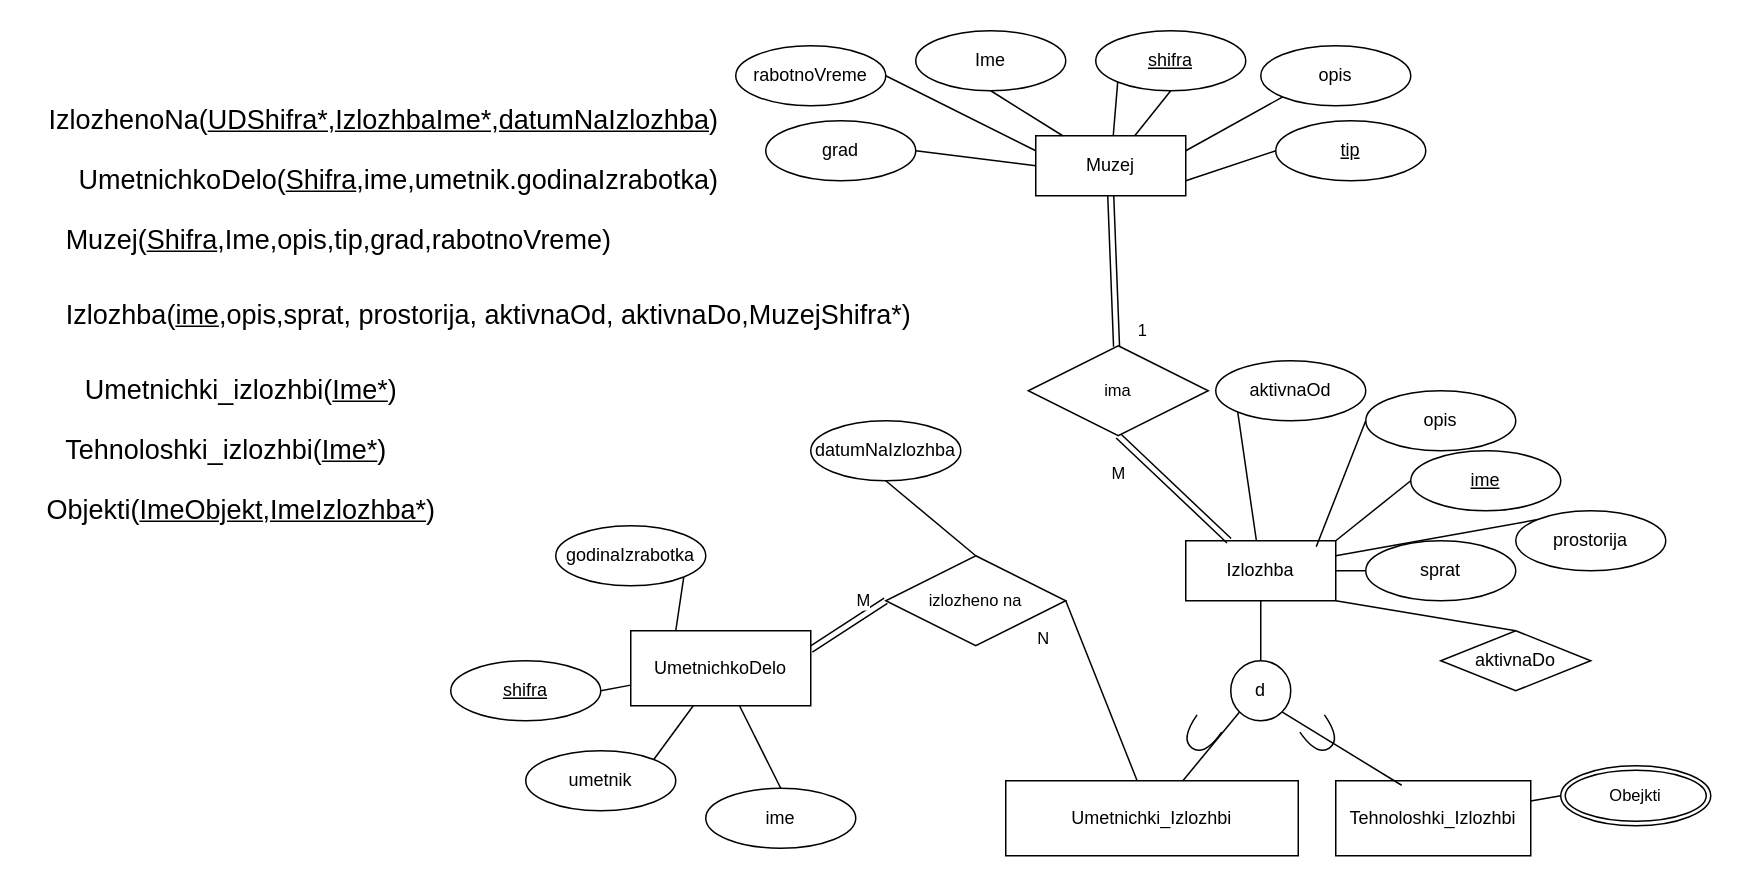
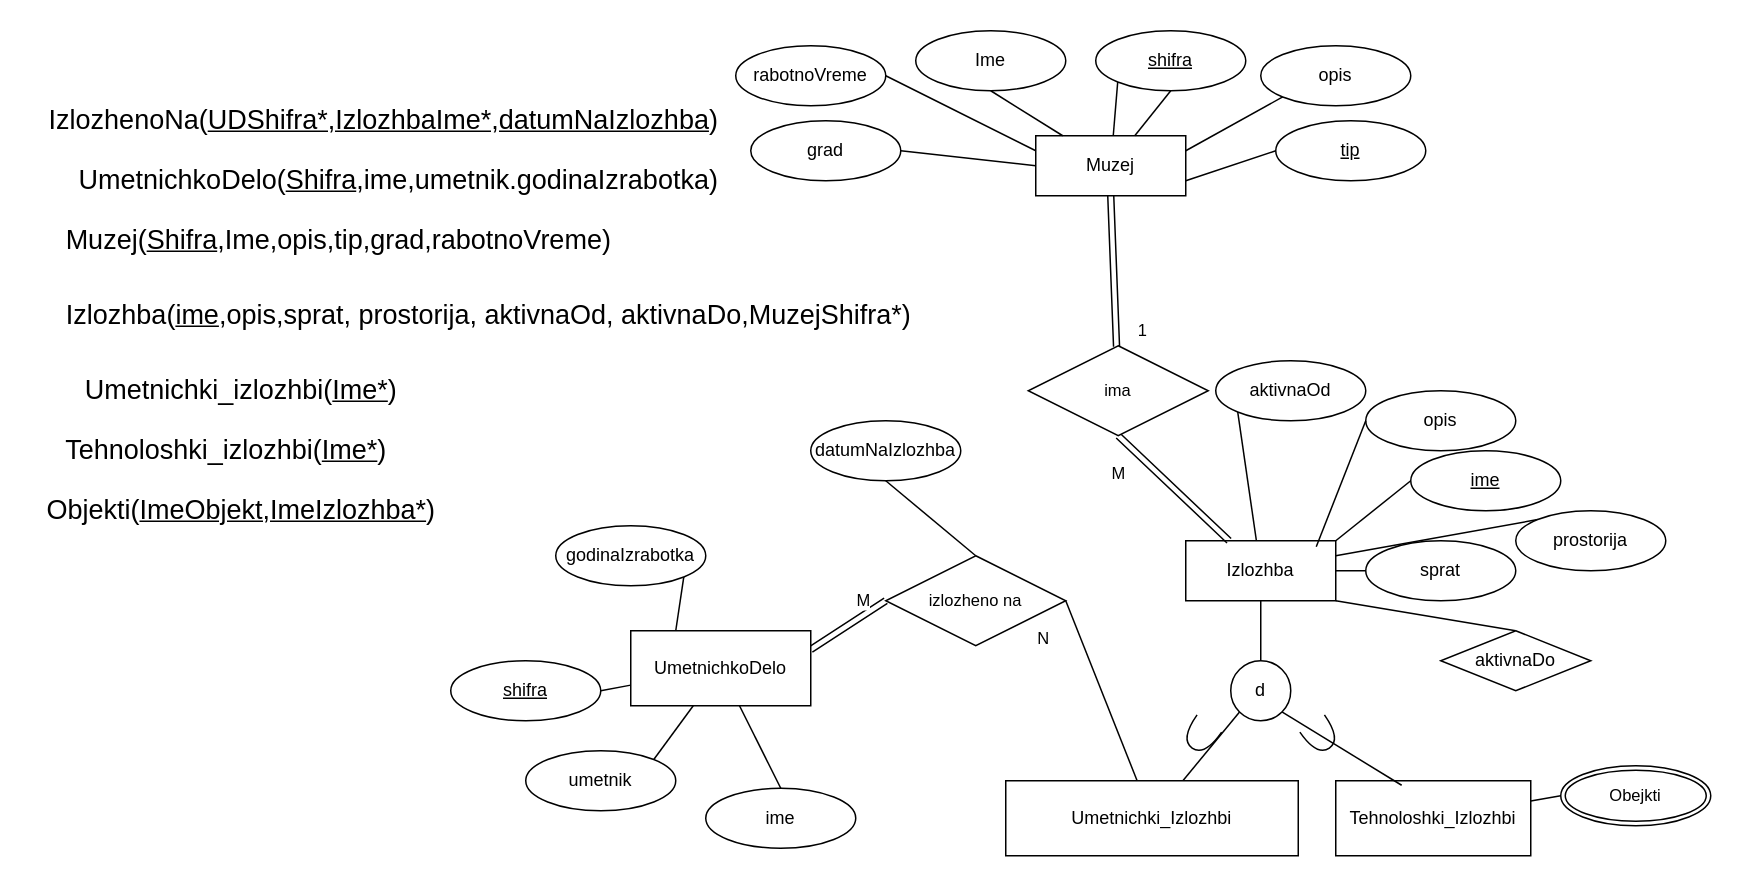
node "grad": moved (841, 151) -> (826, 151)
